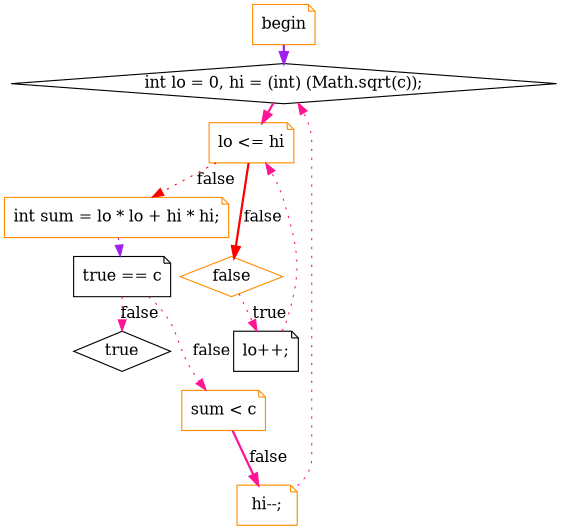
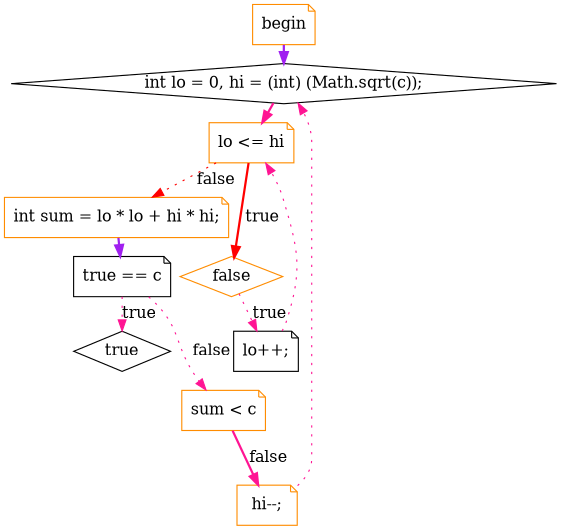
edge "lo <= hi" -> "false": label "false" -> "true"
edge "int sum = lo * lo + hi * hi;" -> "true == c": style dotted -> bold
edge "true == c" -> "true": label "false" -> "true"
